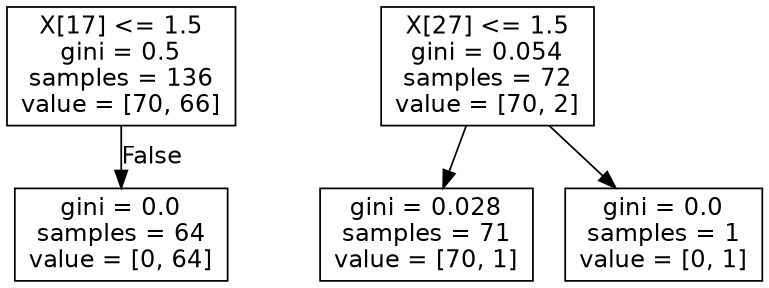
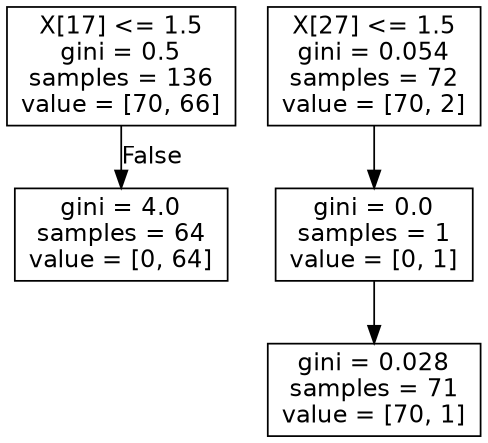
edge "X[27] <= 1.5 gini = 0.054 samples = 72 value = [70, 2]" -> "gini = 0.028 samples = 71 value = [70, 1]": now "gini = 0.0 samples = 1 value = [0, 1]" -> "gini = 0.028 samples = 71 value = [70, 1]"
node "gini = 0.0 samples = 64 value = [0, 64]": label "gini = 0.0 samples = 64 value = [0, 64]" -> "gini = 4.0 samples = 64 value = [0, 64]"
